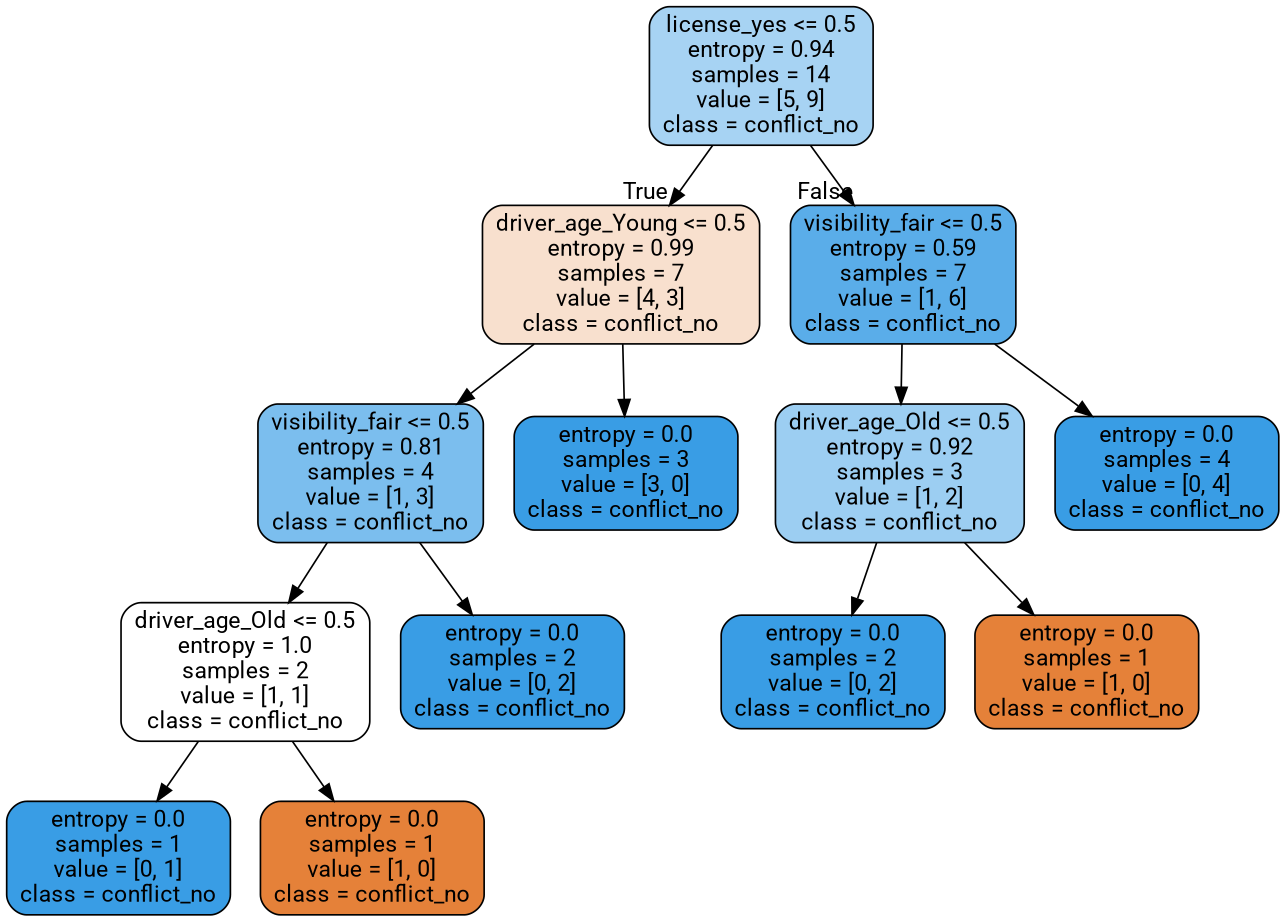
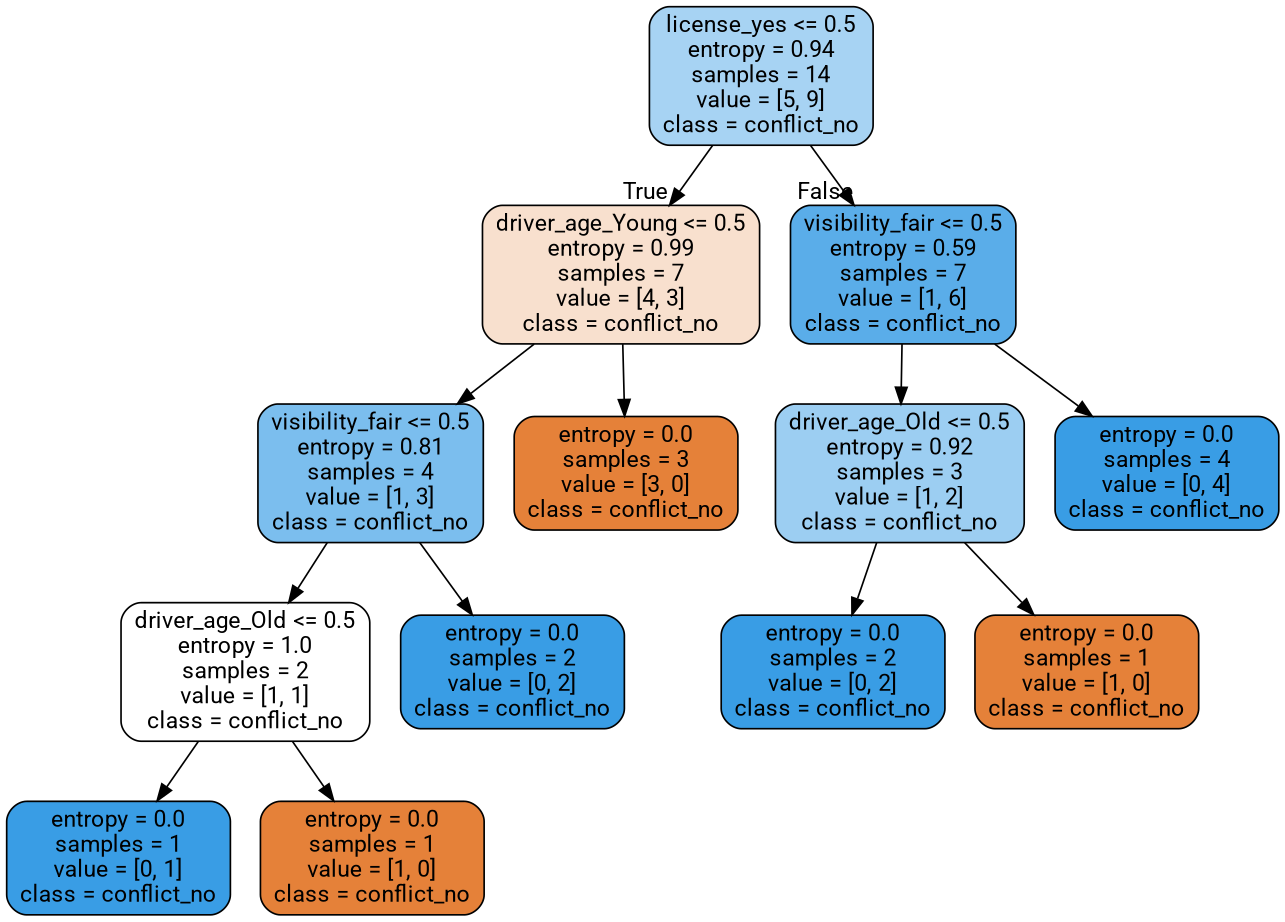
node "entropy = 0.0 samples = 3 value = [3, 0] class = conflict_no": fillcolor #399de5 -> #e58139
